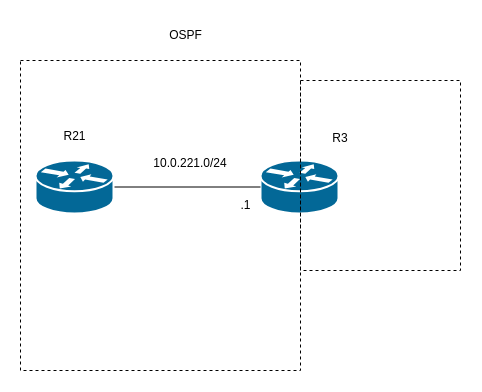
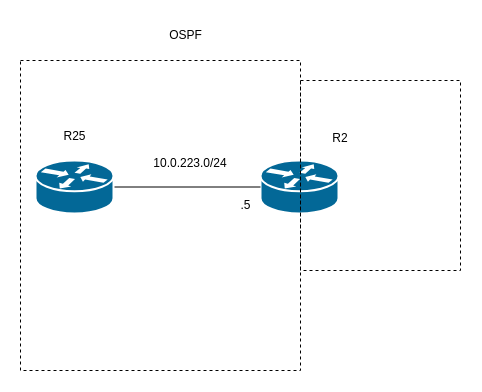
node "R21": label "R21" -> "R25"
node "R3": label "R3" -> "R2"
node "10.0.221.0/24": label "10.0.221.0/24" -> "10.0.223.0/24"
node ".1": label ".1" -> ".5"
